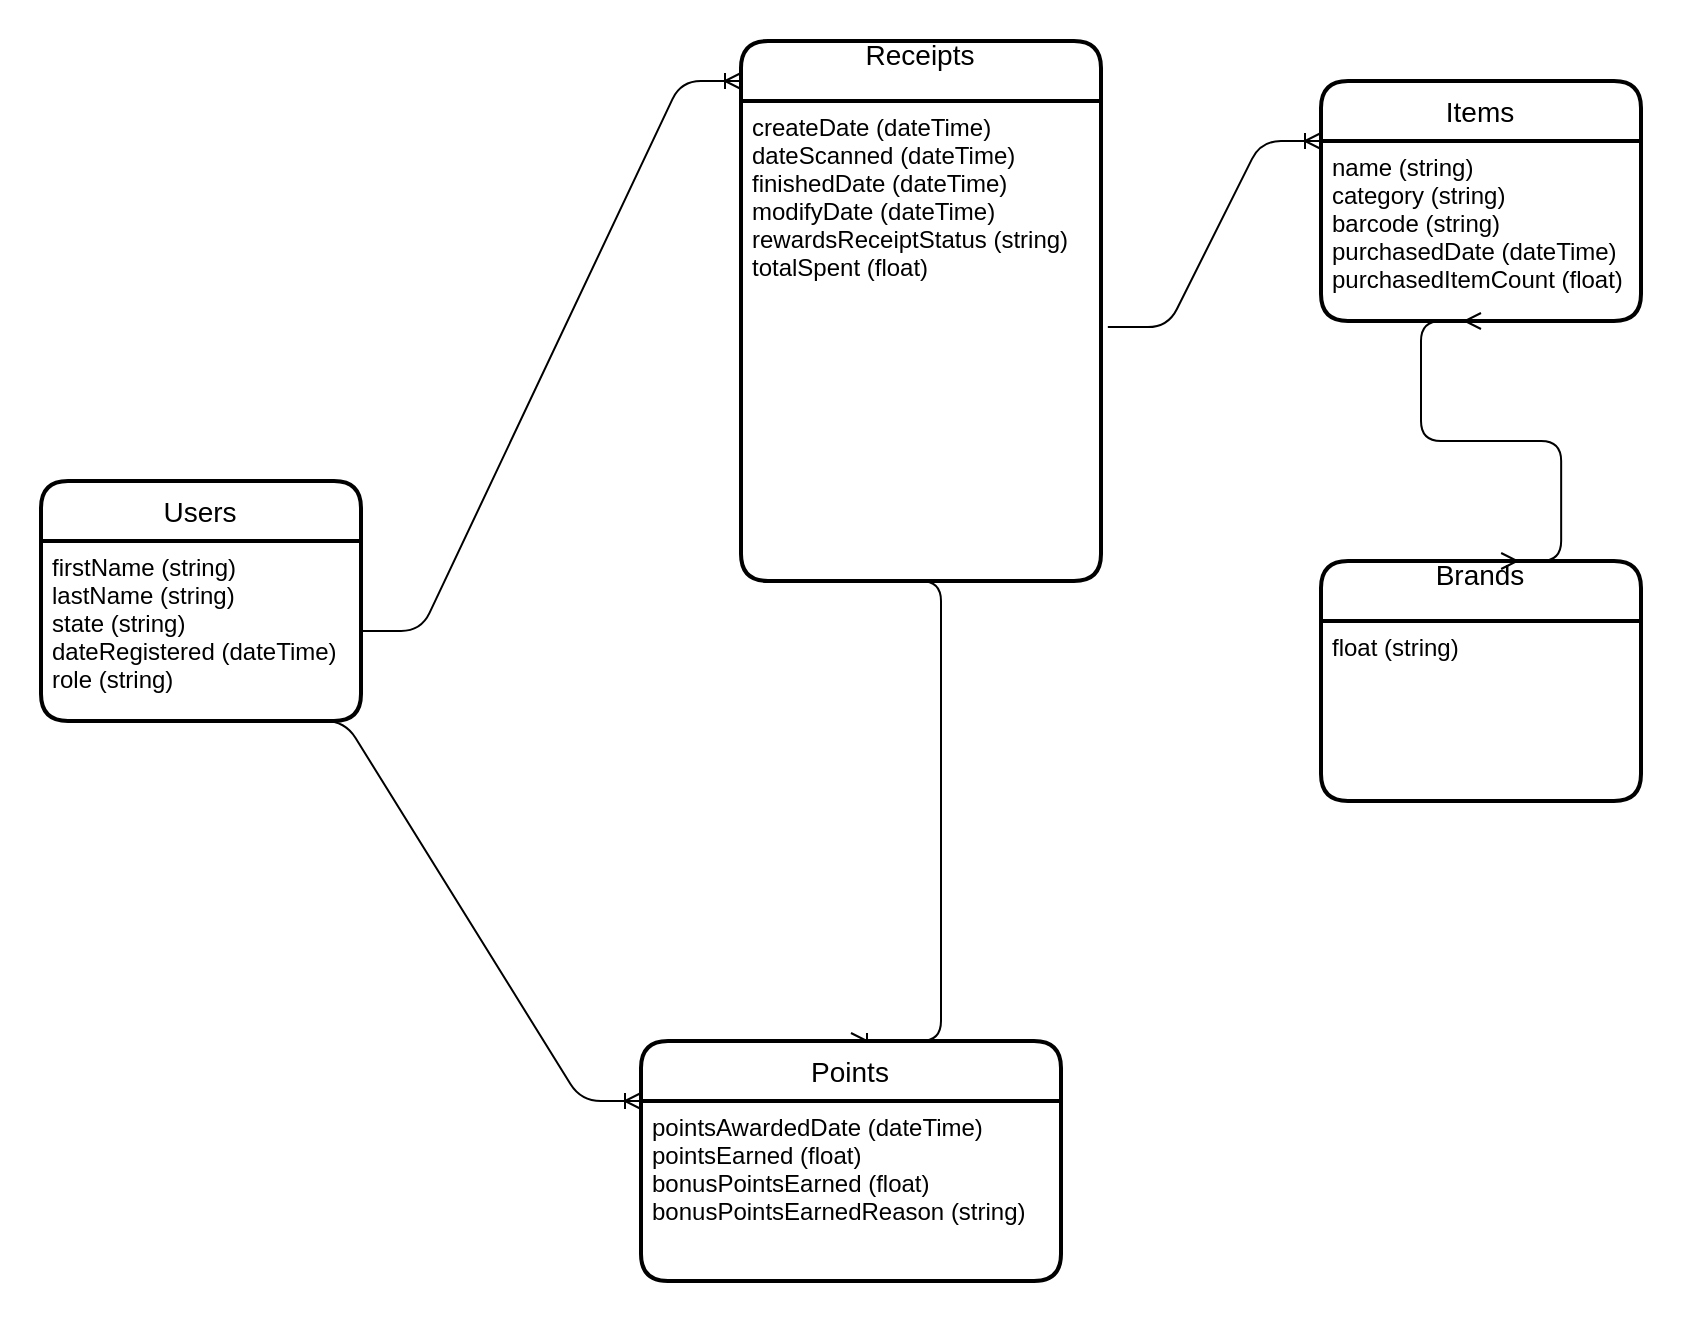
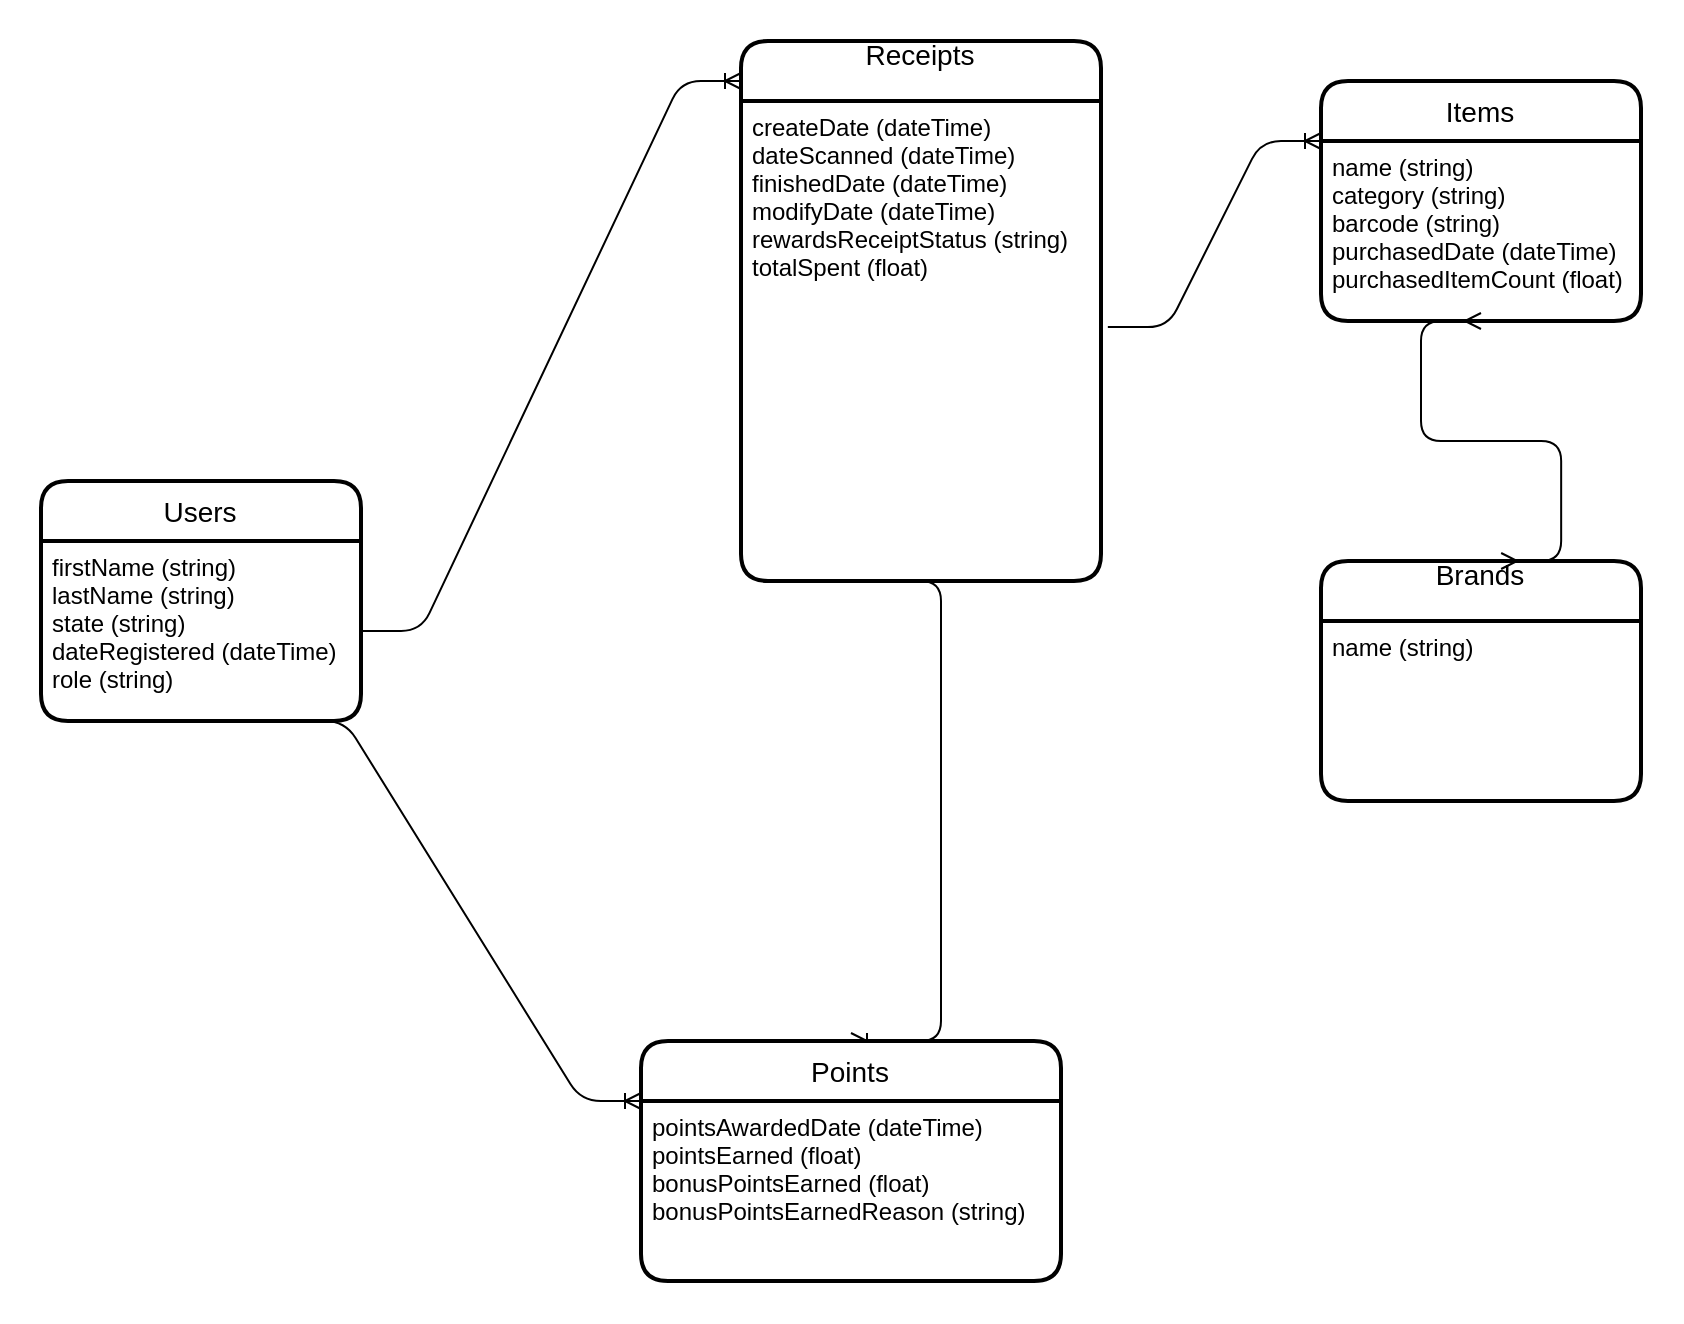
node "float (string)": label "float (string)" -> "name (string)"
